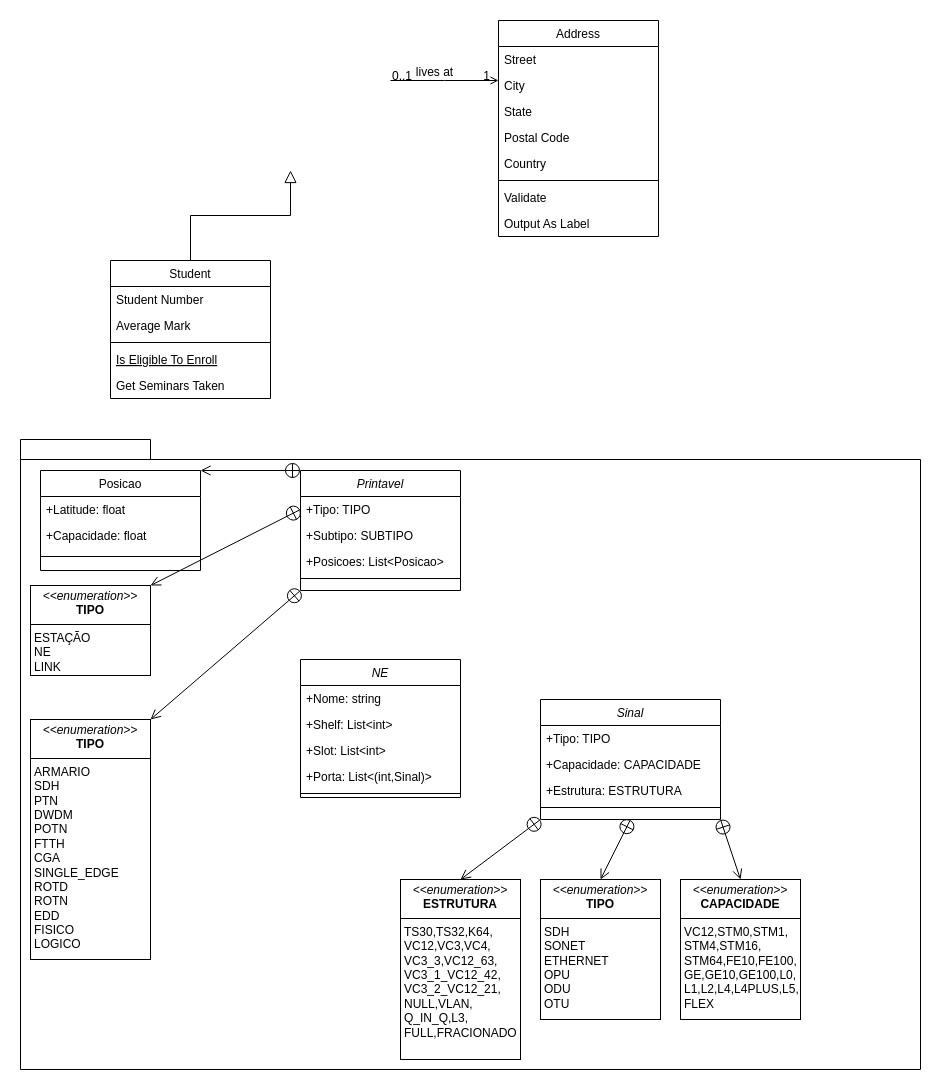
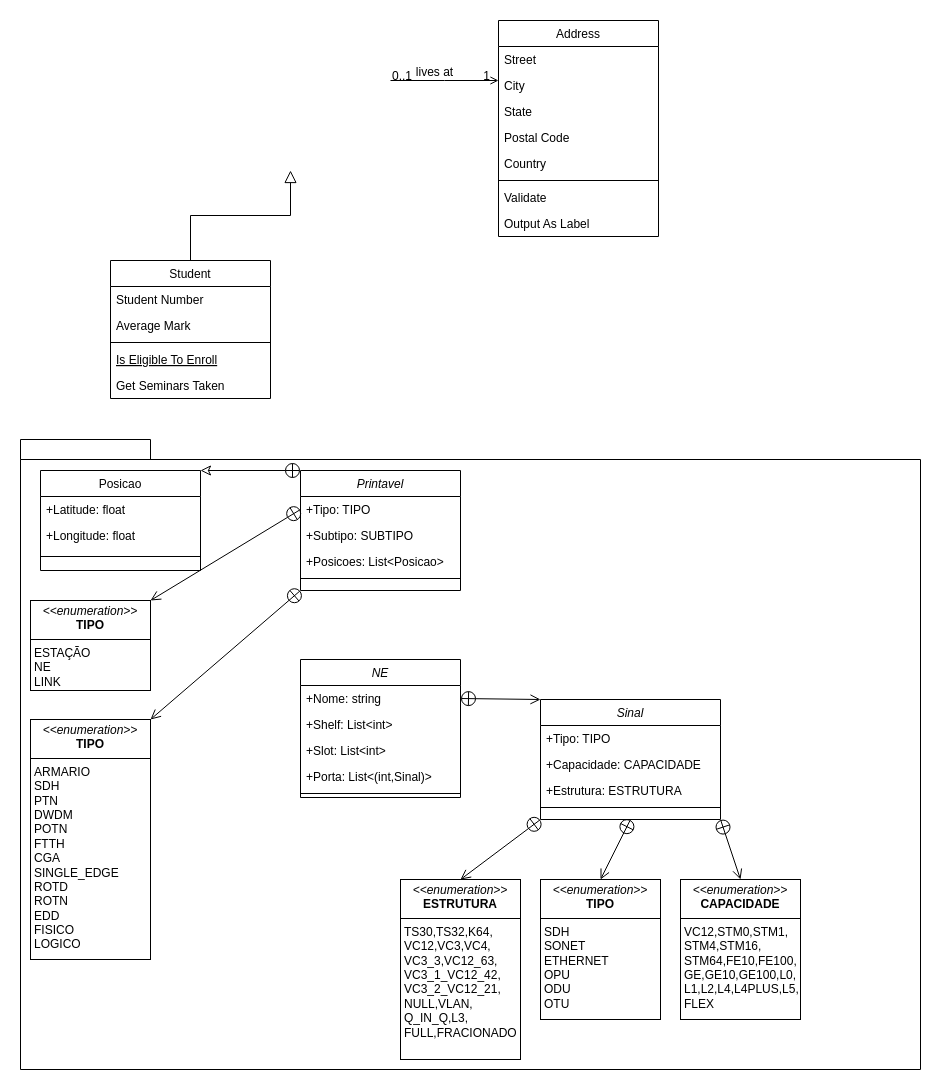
edge "Posicao" -- "Printavel": arrowhead open -> classic
node "+Capacidade: float": label "+Capacidade: float" -> "+Longitude: float"
node "<<enumeration>> TIPO ESTAÇÃO NE LINK": moved (91, 631) -> (91, 646)
edge "+Nome: string" -- "Sinal": added
